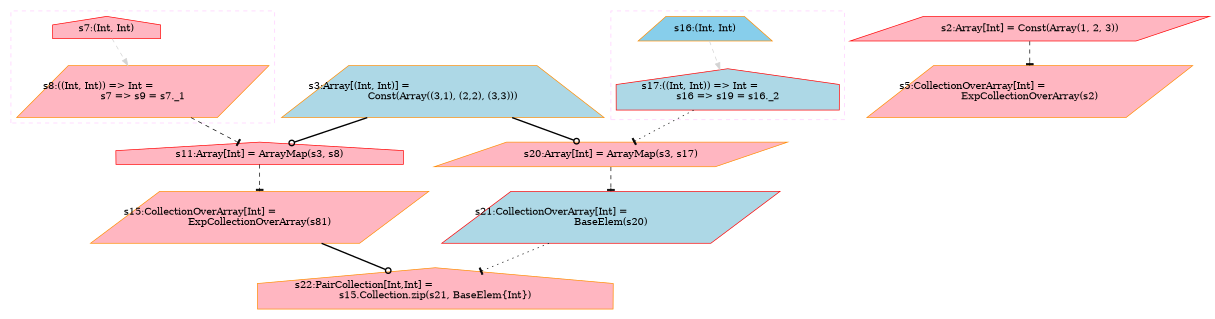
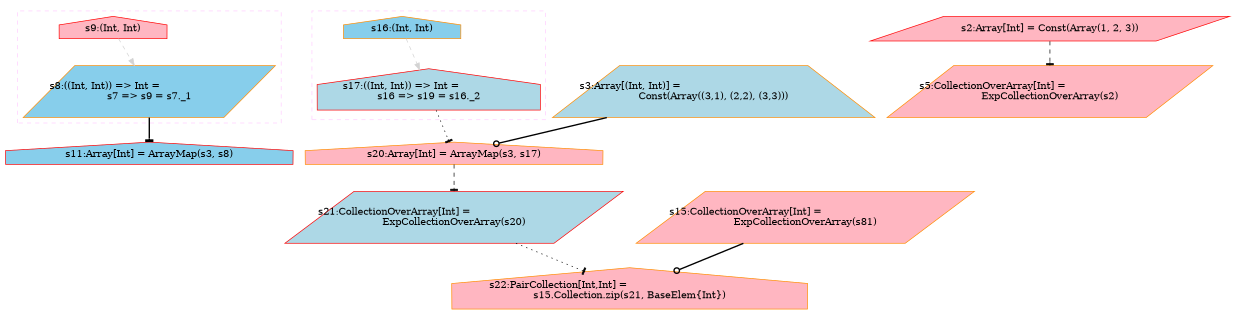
node "s7:(Int, Int)": label "s7:(Int, Int)" -> "s9:(Int, Int)"
node "s16:(Int, Int)": shape trapezium -> house
node "s8:((Int, Int)) => Int = s7 => s9 = s7._1": fillcolor lightpink -> skyblue
edge "s8:((Int, Int)) => Int = s7 => s9 = s7._1" -> "s11:Array[Int] = ArrayMap(s3, s8)": style dashed -> bold
edge "s3:Array[(Int, Int)] = Const(Array((3,1), (2,2), (3,3)))" -> "s11:Array[Int] = ArrayMap(s3, s8)": removed
node "s11:Array[Int] = ArrayMap(s3, s8)": fillcolor lightpink -> skyblue
node "s20:Array[Int] = ArrayMap(s3, s17)": shape parallelogram -> house
edge "s11:Array[Int] = ArrayMap(s3, s8)" -> "s15:CollectionOverArray[Int] = ExpCollectionOverArray(s81)": removed
node "s21:CollectionOverArray[Int] = BaseElem(s20)": label "s21:CollectionOverArray[Int] = BaseElem(s20)" -> "s21:CollectionOverArray[Int] = ExpCollectionOverArray(s20)"
